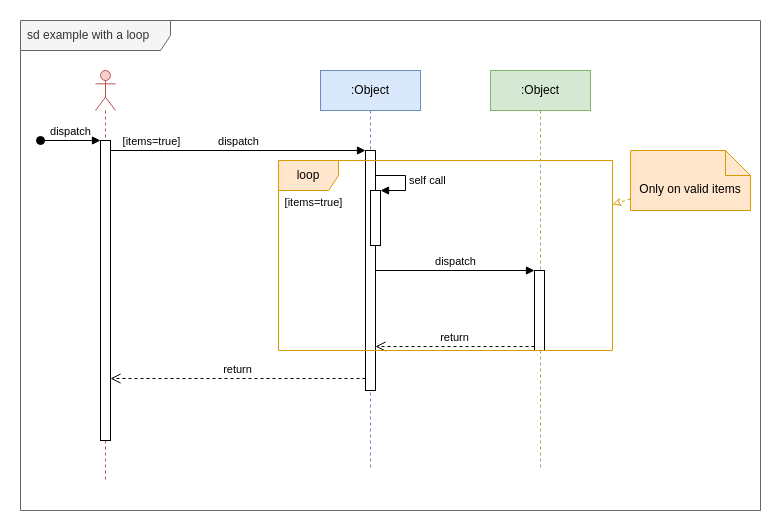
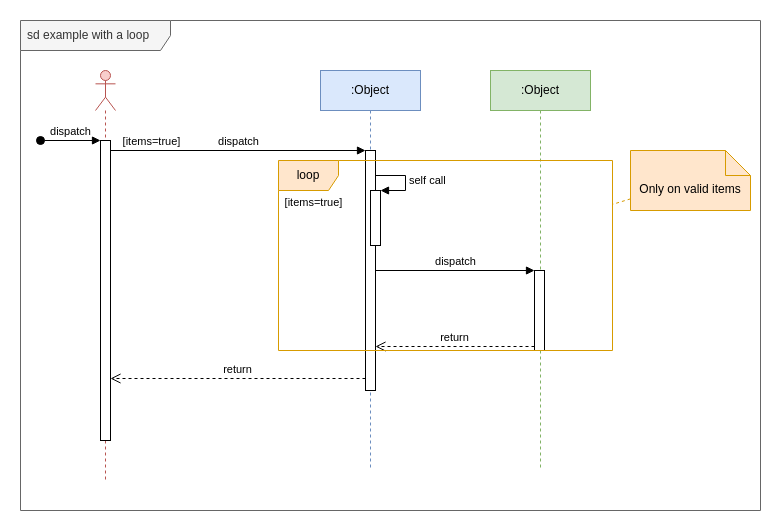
edge "Only on valid items" -> "loop": arrowhead classic -> none
